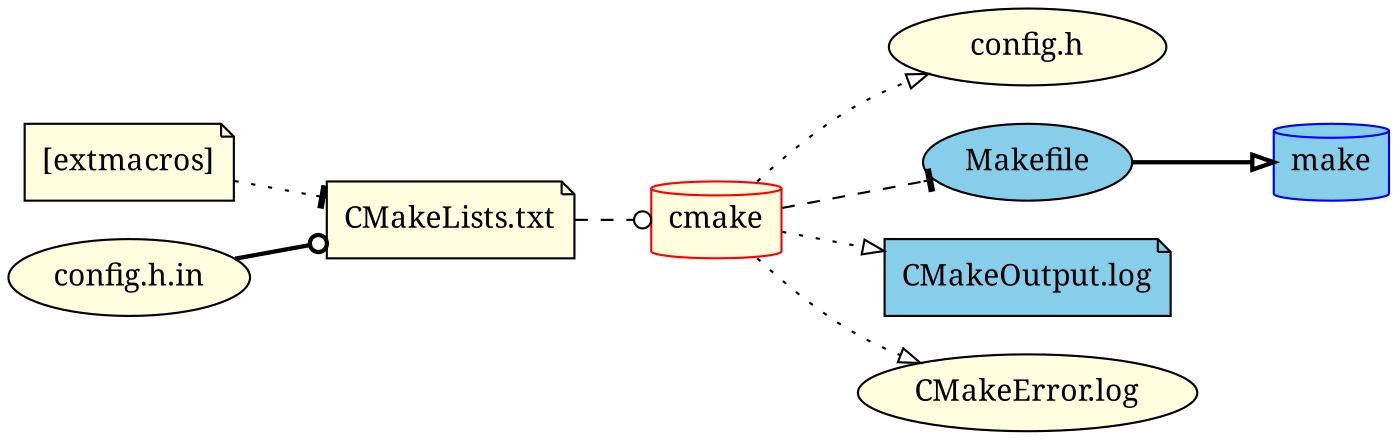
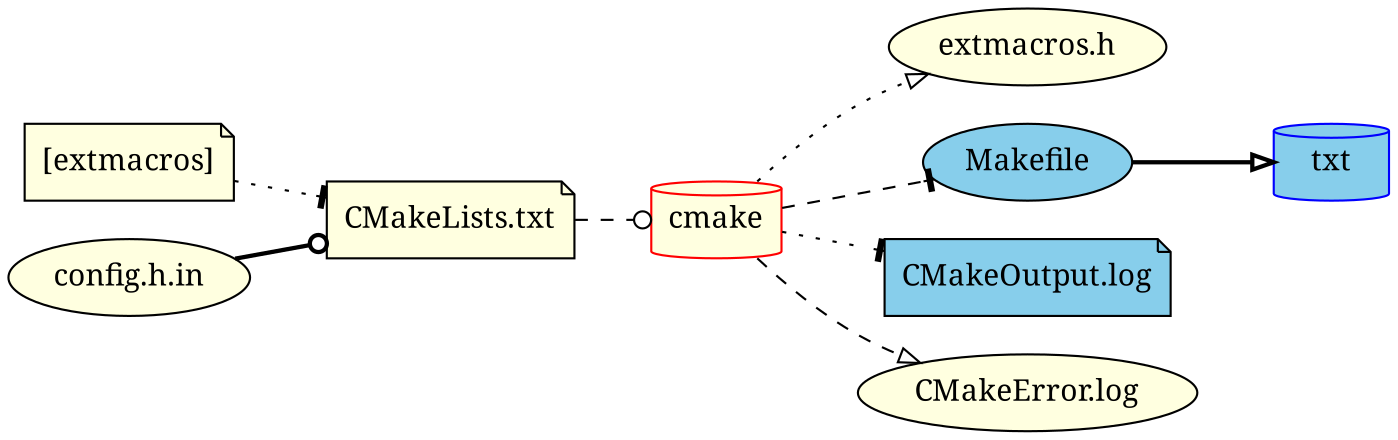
node "config.h": label "config.h" -> "extmacros.h"
node "make": label "make" -> "txt"
edge "cmake" -> "CMakeOutput.log": arrowhead onormal -> tee
edge "cmake" -> "CMakeError.log": style dotted -> dashed
